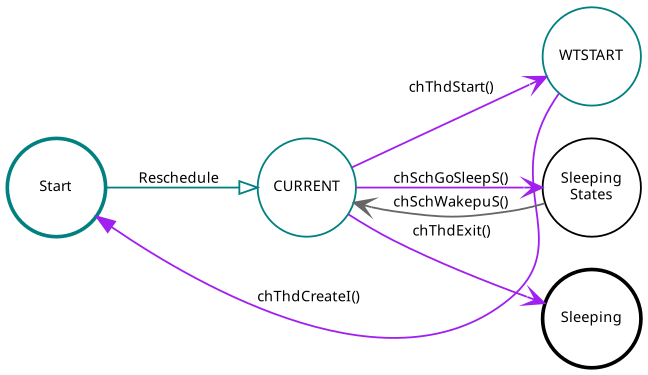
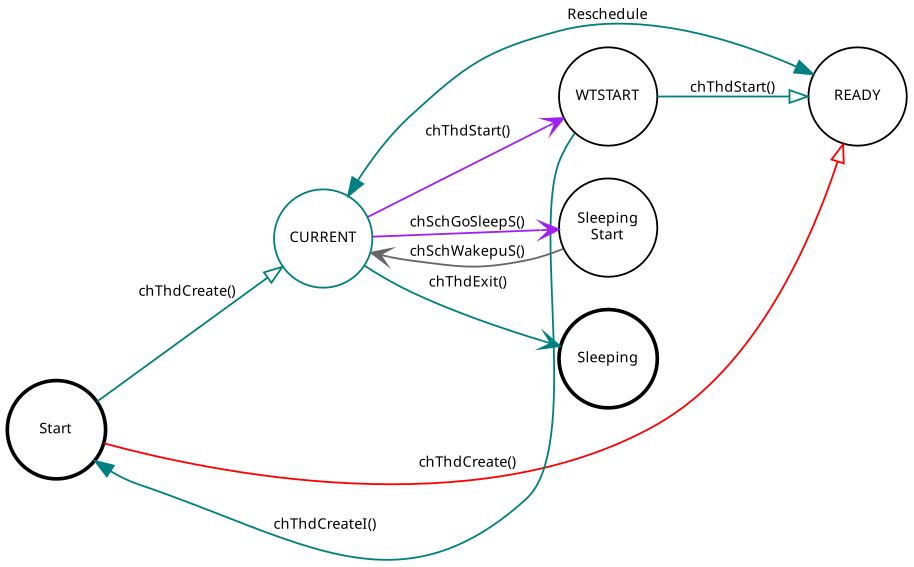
node "WTSTART": color teal -> black
node "READY": added
edge "Start" -> "CURRENT": label "Reschedule" -> "chThdCreate()"
node "Start": color teal -> black
node "Sleeping States": label "Sleeping States" -> "Sleeping Start"
edge "CURRENT" -> "Sleeping": color purple -> teal
edge "WTSTART" -> "Start": color purple -> teal
